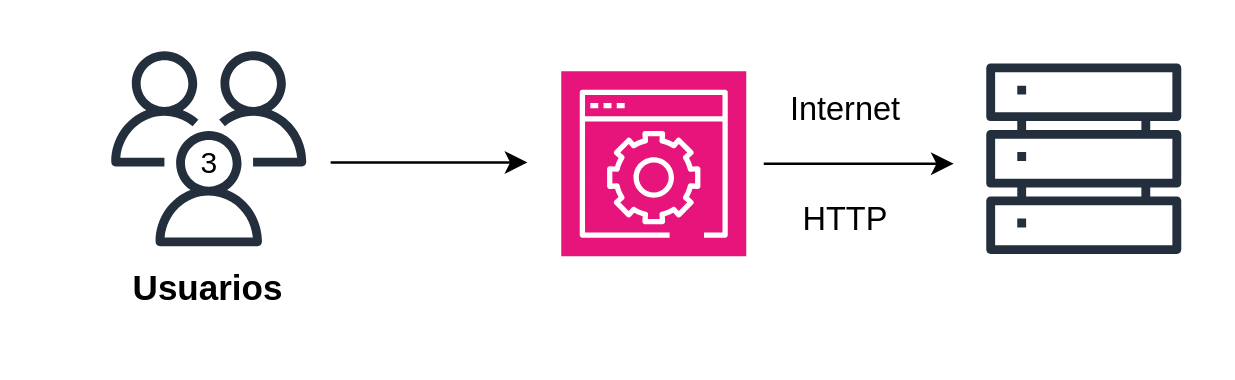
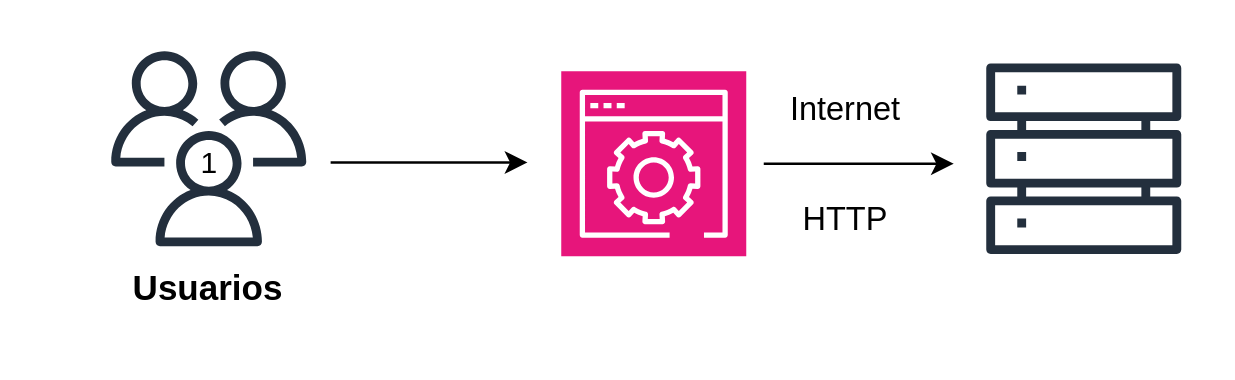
node "3": label "3" -> "1"
